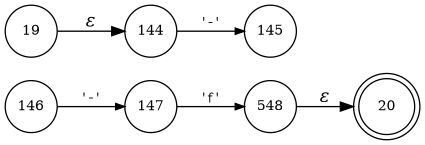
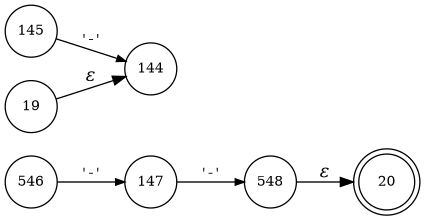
edge "144" -> "145": reversed
edge "147" -> "548": label "'f'" -> "'-'"
node "146": label "146" -> "546"
